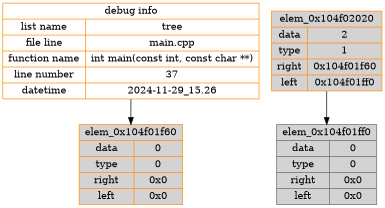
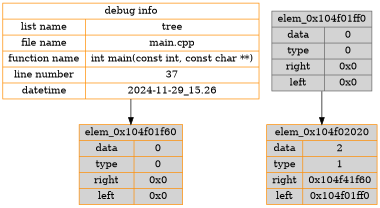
node "debug info": text "file line" -> "file name"
node "elem_0x104f02020": text "0x104f01f60" -> "0x104f41f60"
edge "elem_0x104f02020" -> "elem_0x104f01ff0": reversed
